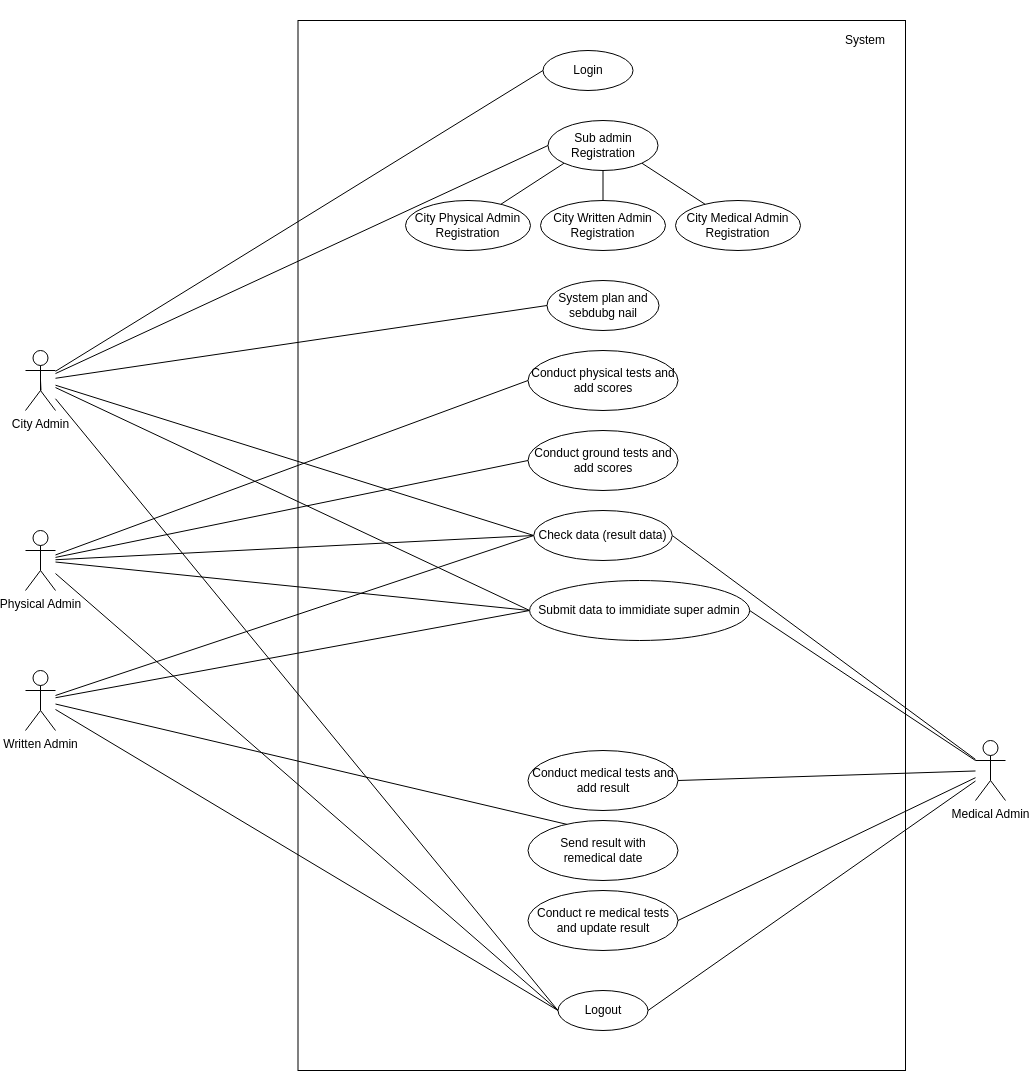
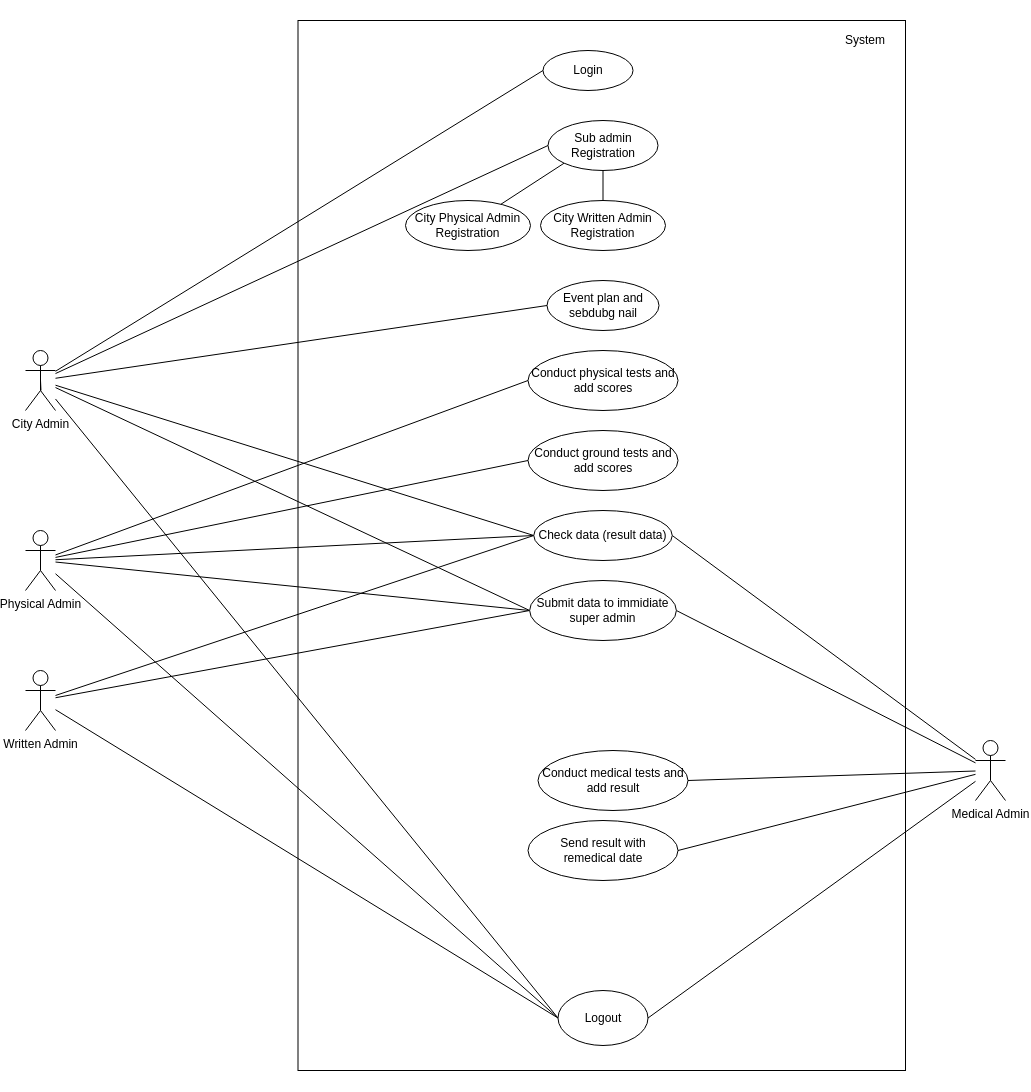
edge "Sub admin Registration" -- "City Medical Admin Registration": removed
node "City Medical Admin Registration": removed
node "System plan and sebdubg nail": label "System plan and sebdubg nail" -> "Event plan and sebdubg nail"
node "Submit data to immidiate super admin": size 220x60 -> 147x60
edge "Written Admin" -- "Send result with remedical date": now "Medical Admin" -- "Send result with remedical date"
node "Conduct medical tests and add result": moved (603, 781) -> (613, 781)
edge "Medical Admin" -- "Conduct re medical tests and update result": removed
node "Conduct re medical tests and update result": removed
node "Logout": size 90x40 -> 90x55
